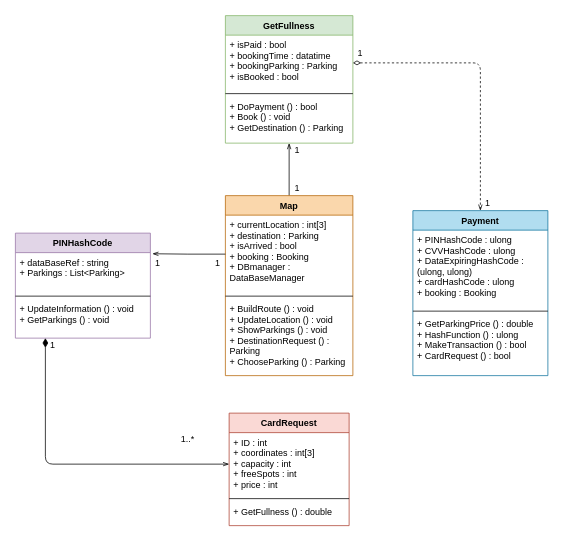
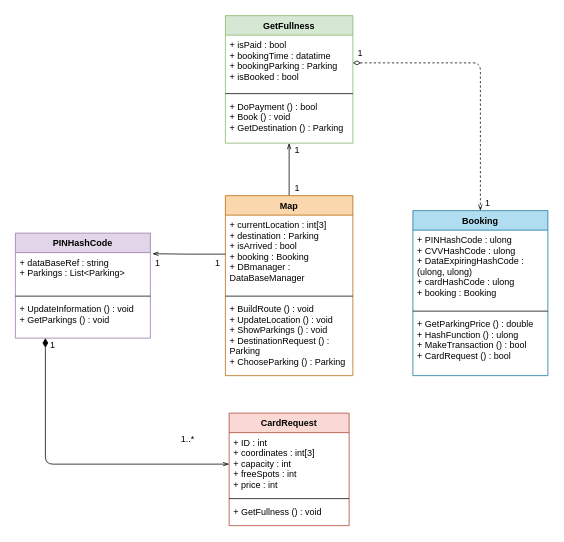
node "Payment": label "Payment" -> "Booking"
node "+ GetFullness () : double": label "+ GetFullness () : double" -> "+ GetFullness () : void"
